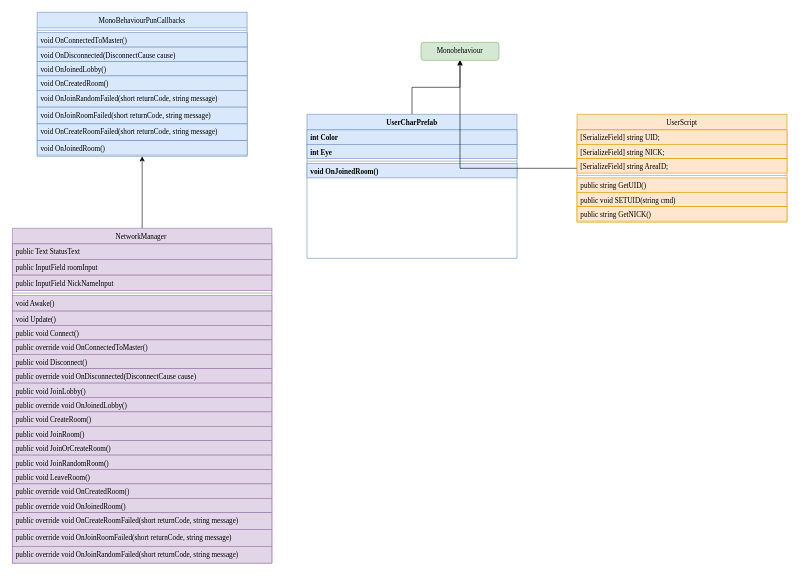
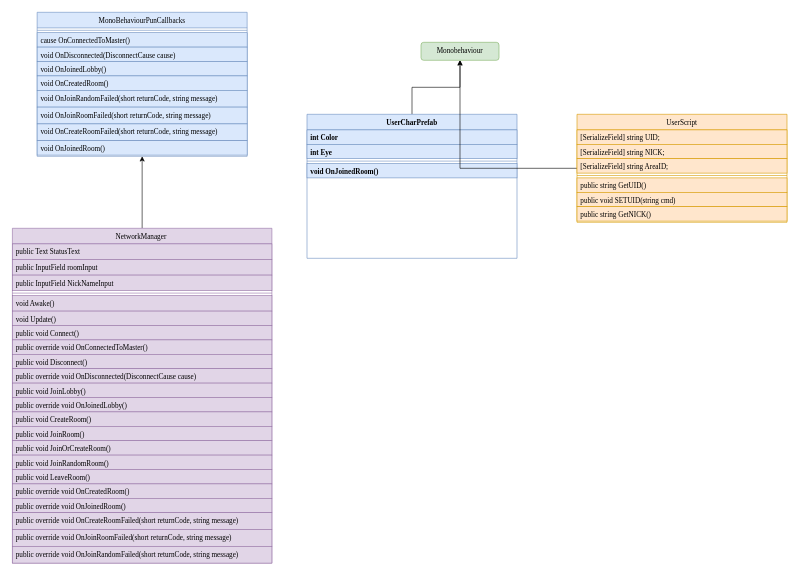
node "void OnConnectedToMaster()": label "void OnConnectedToMaster()" -> "cause OnConnectedToMaster()"
